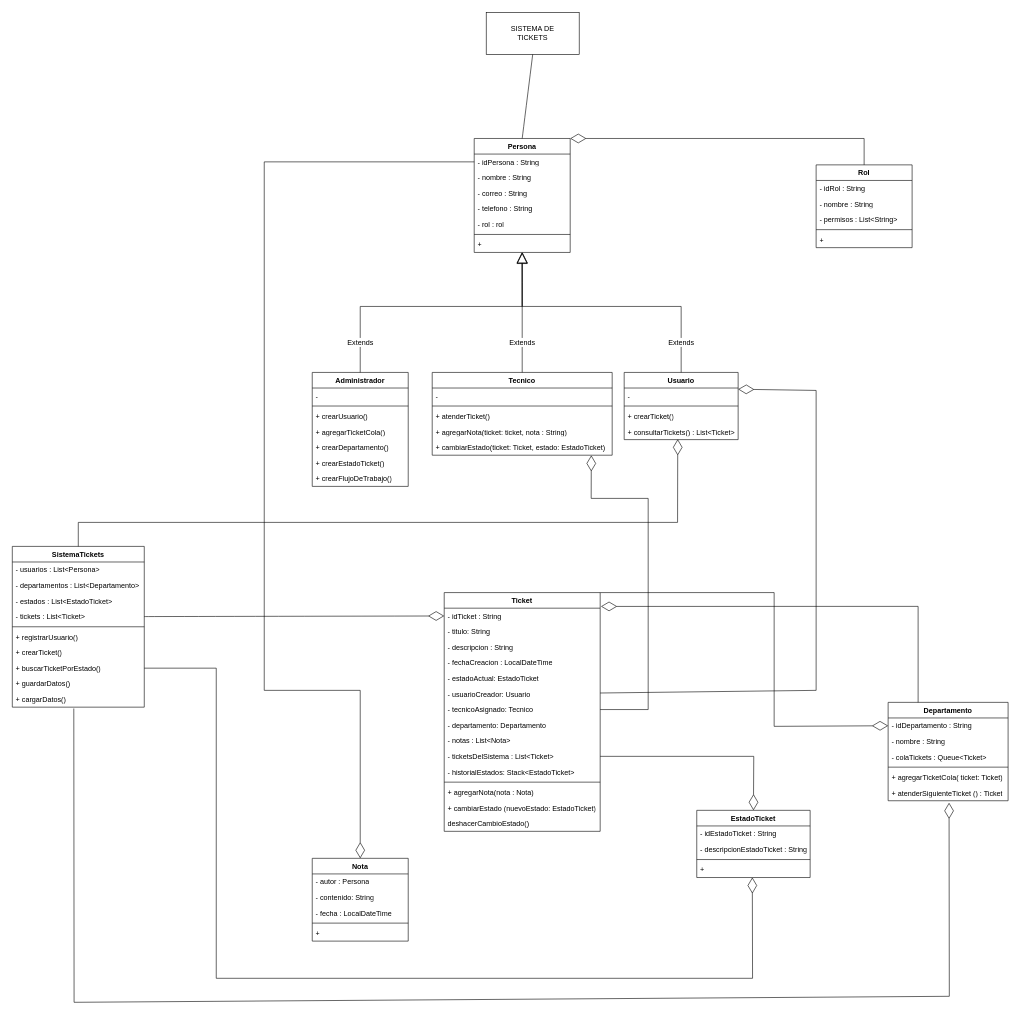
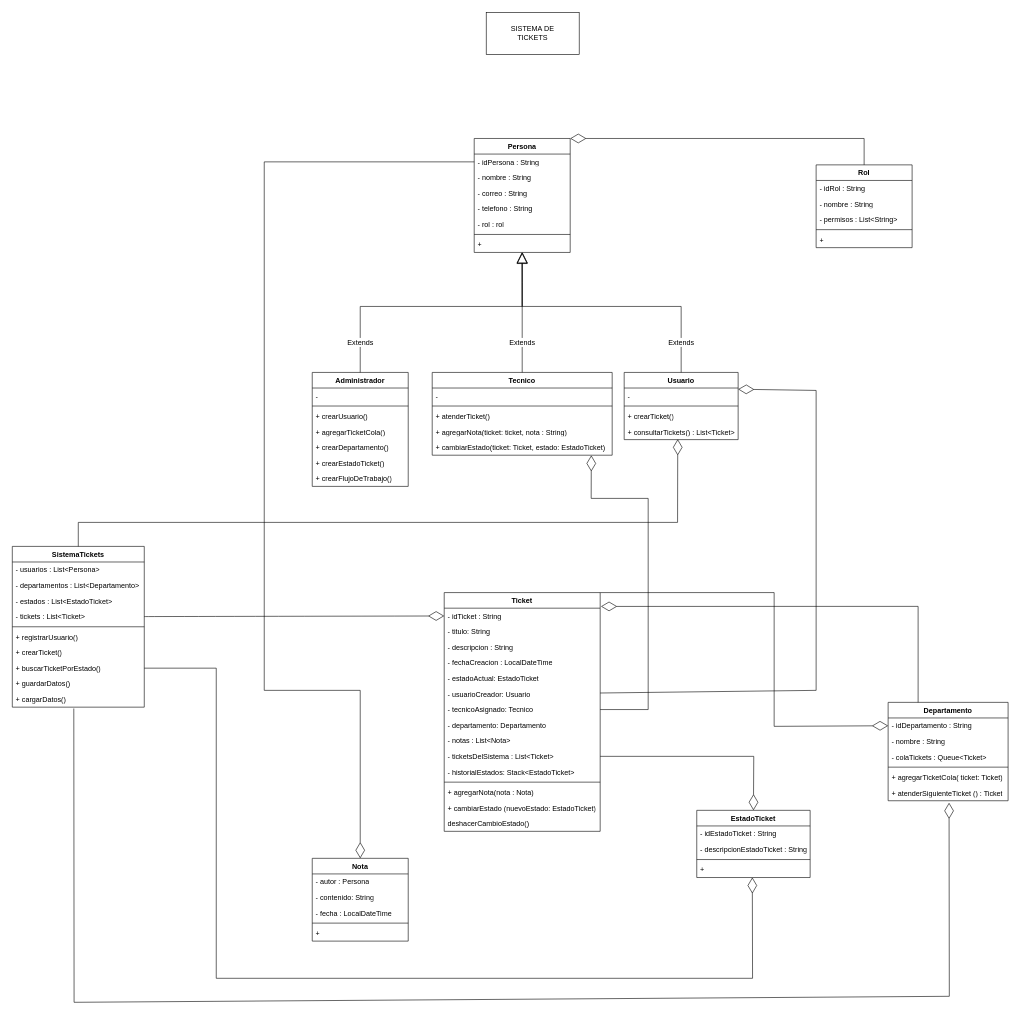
edge "SISTEMA DE TICKETS" -- "Persona": removed
